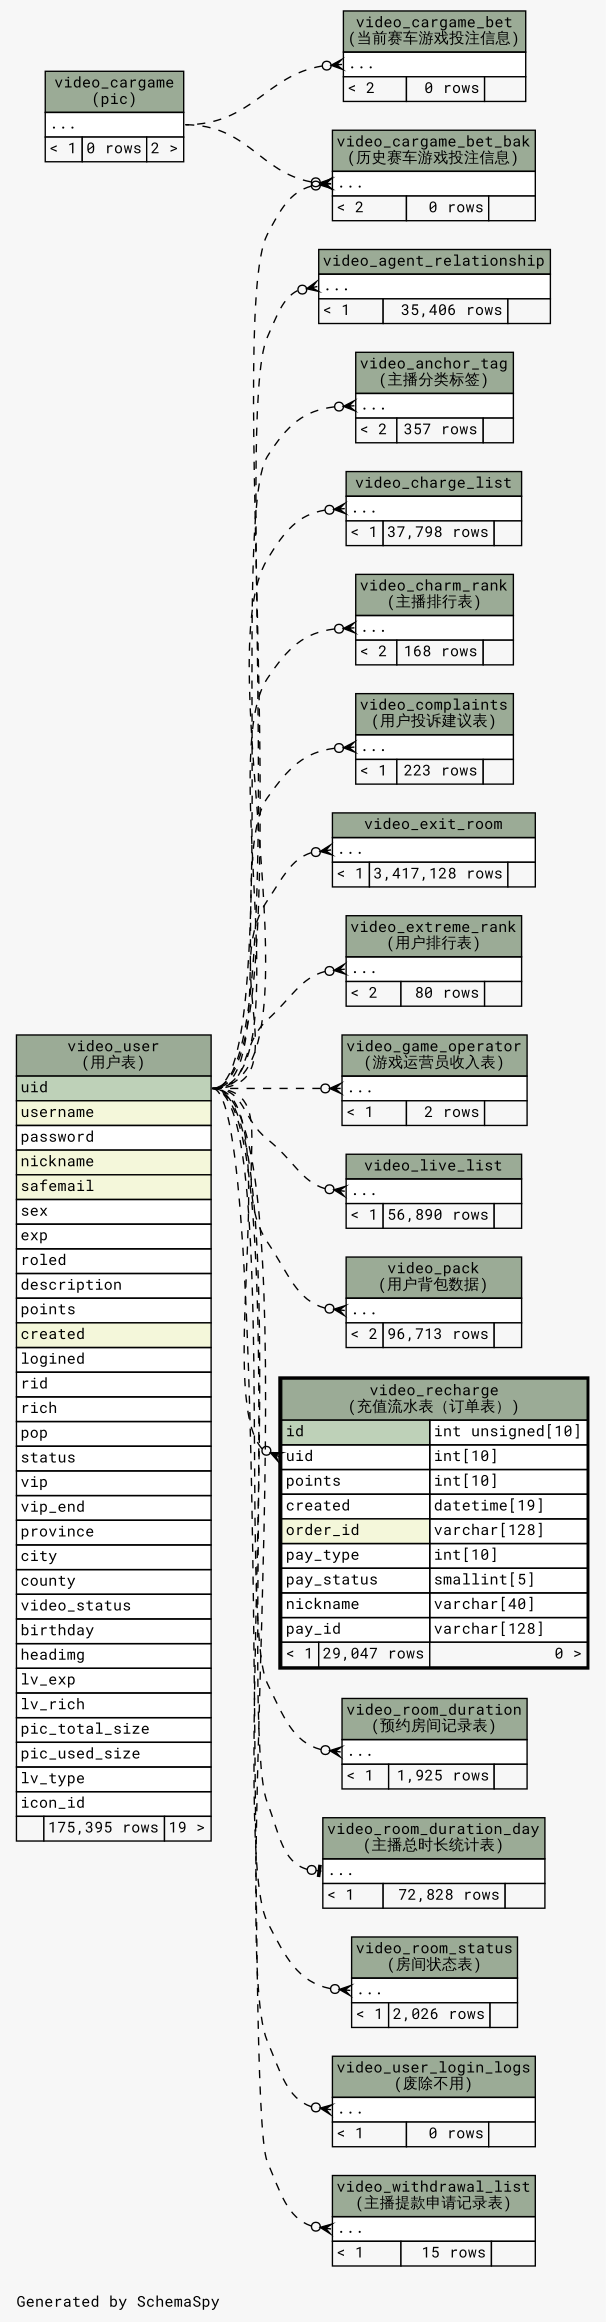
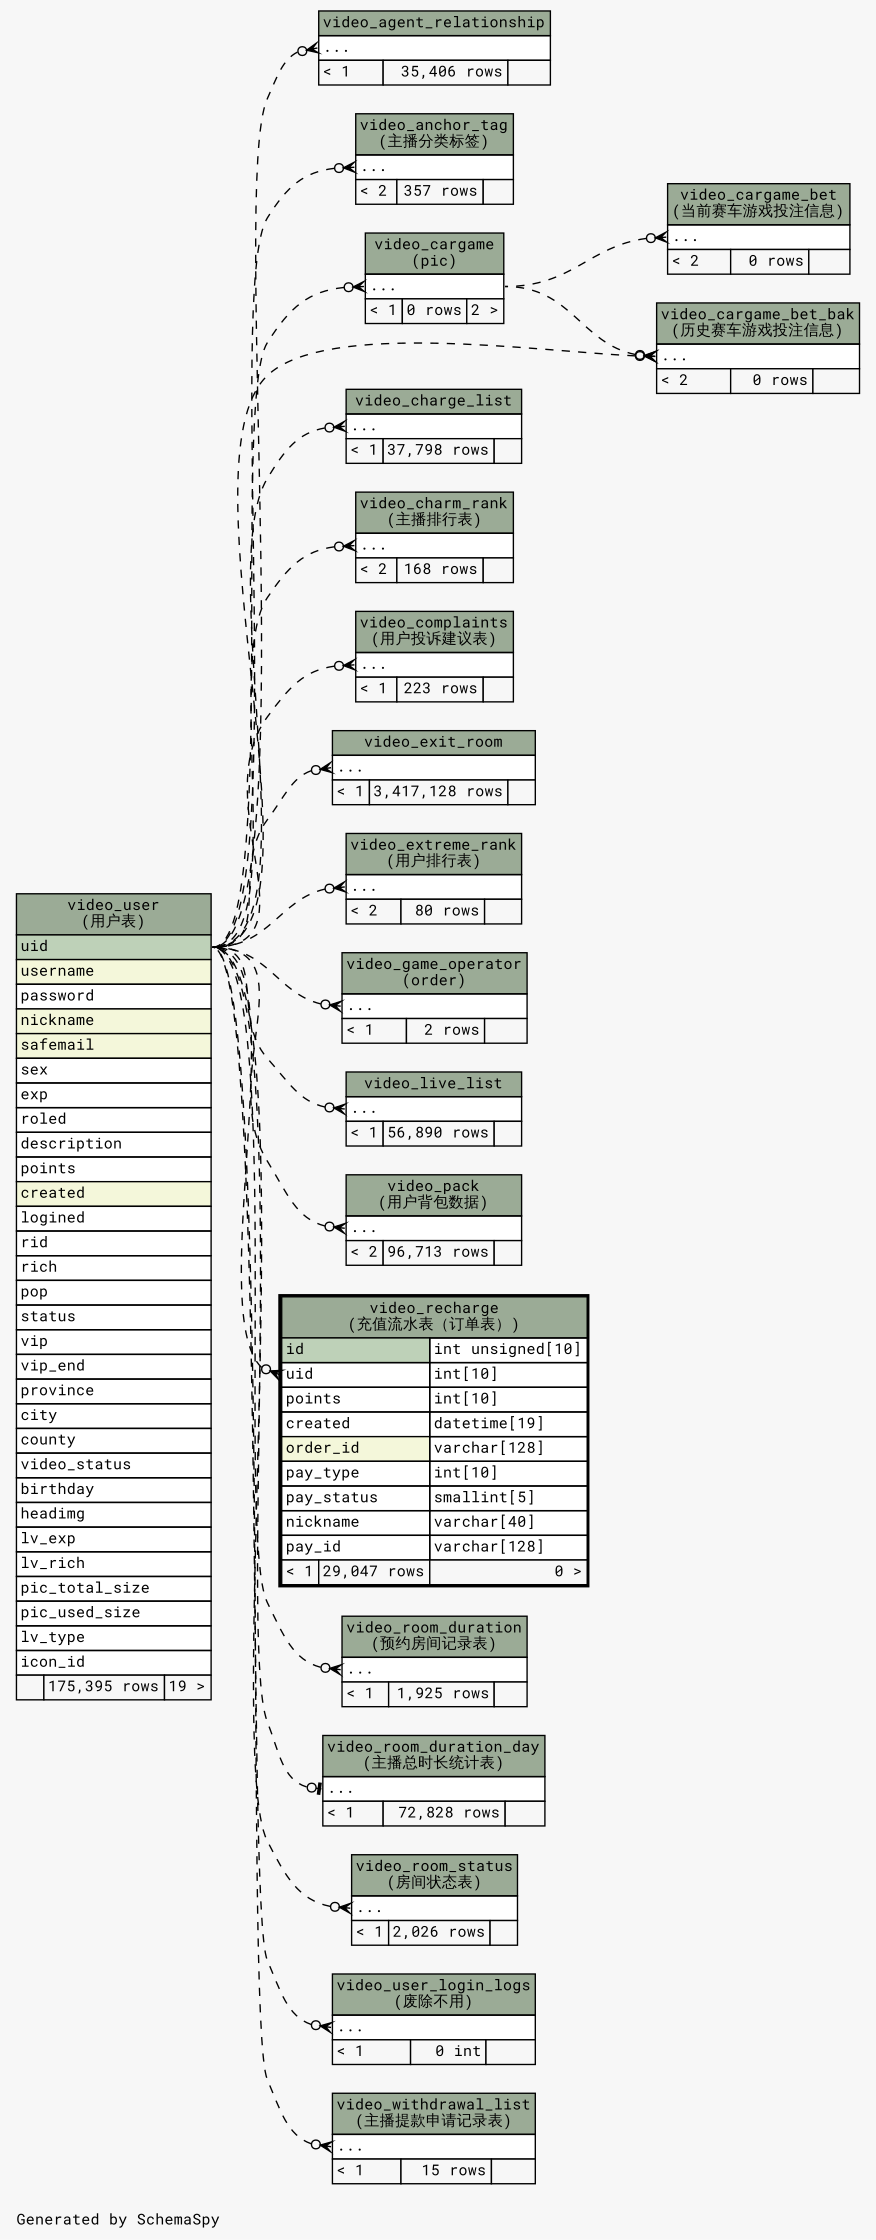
edge "video_user" -> "video_cargame": added
node "video_game_operator": text "(游戏运营员收入表)" -> "(order)"
node "video_user_login_logs": text "0 rows" -> "0 int"
